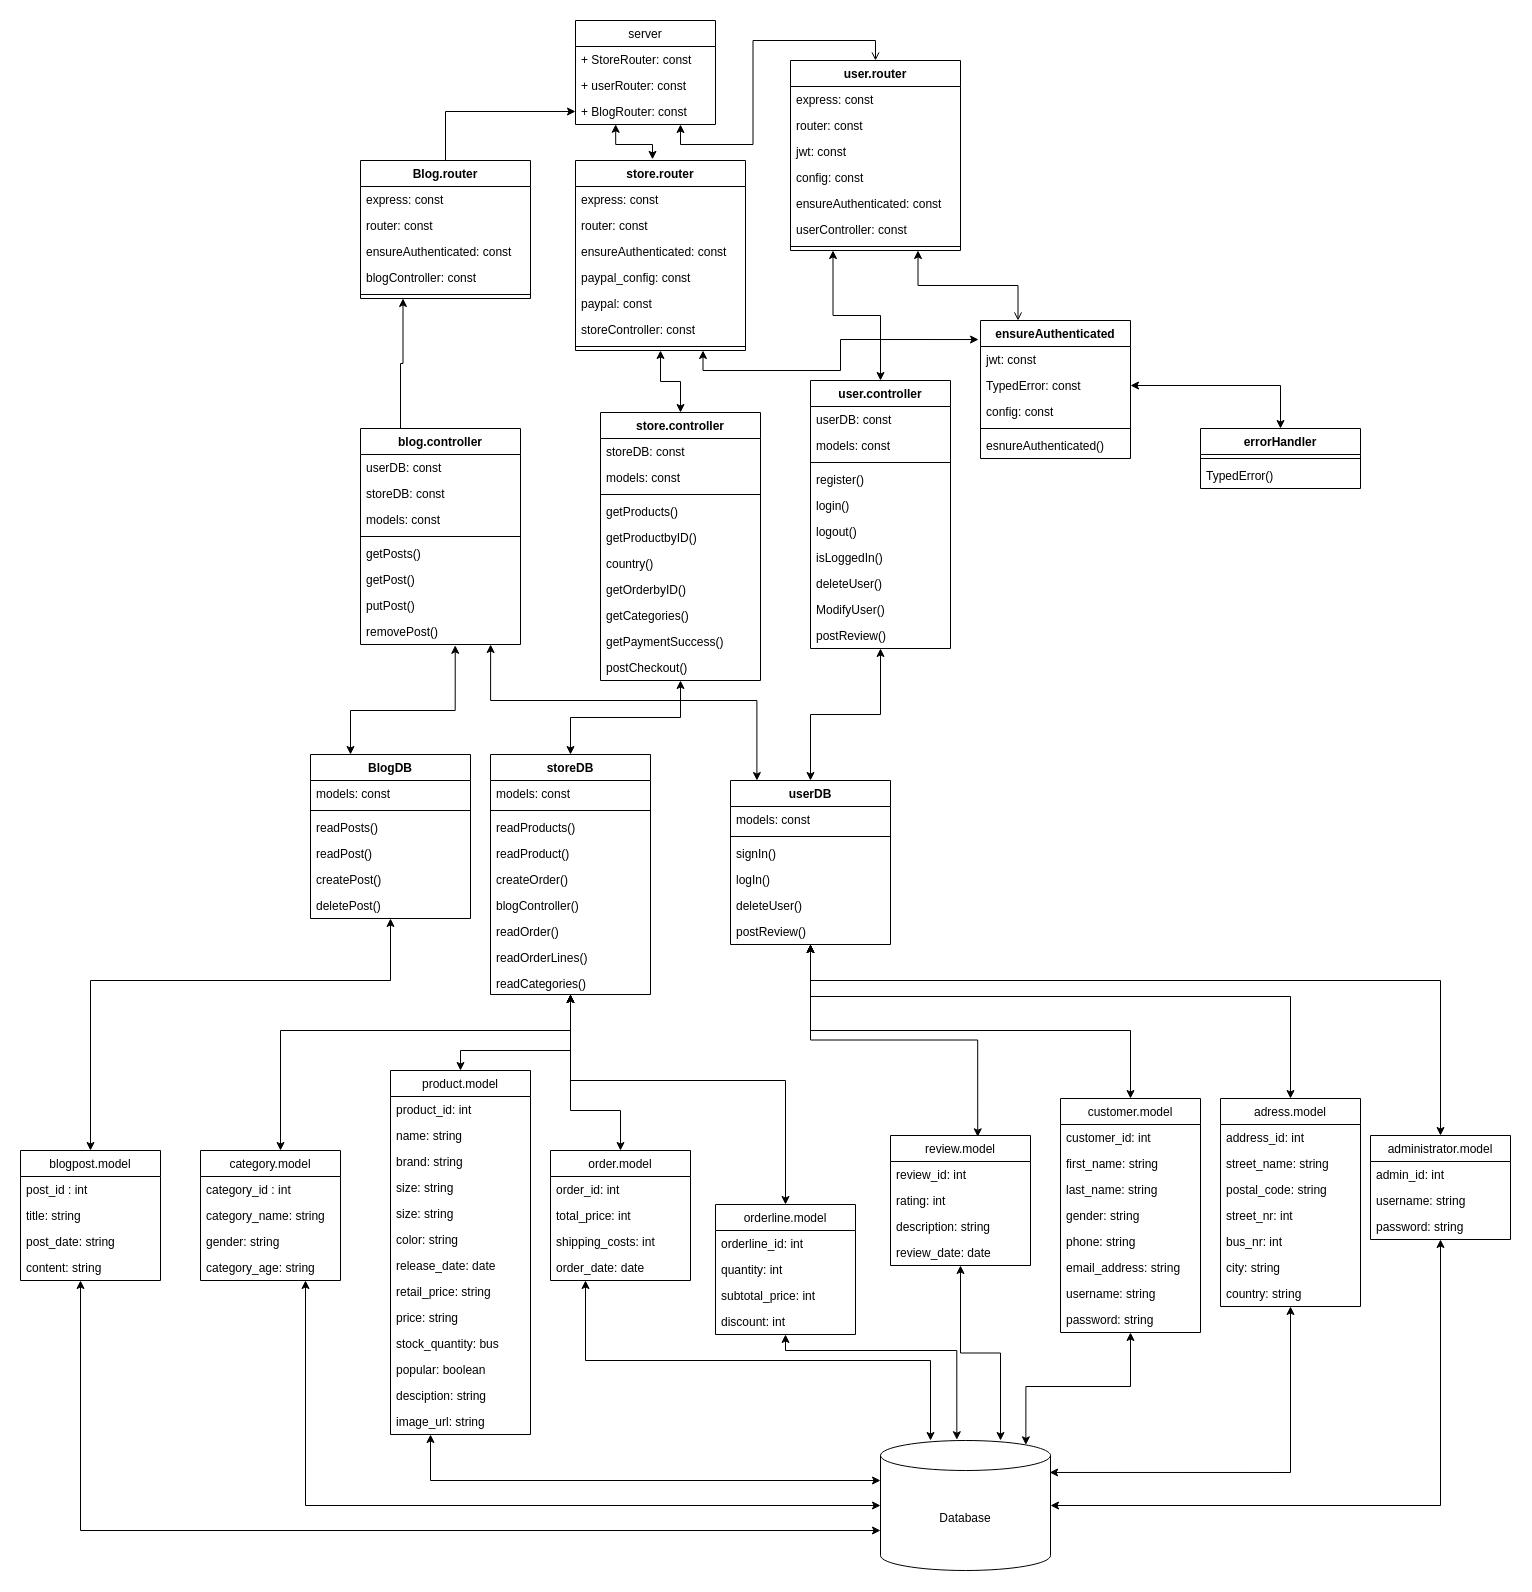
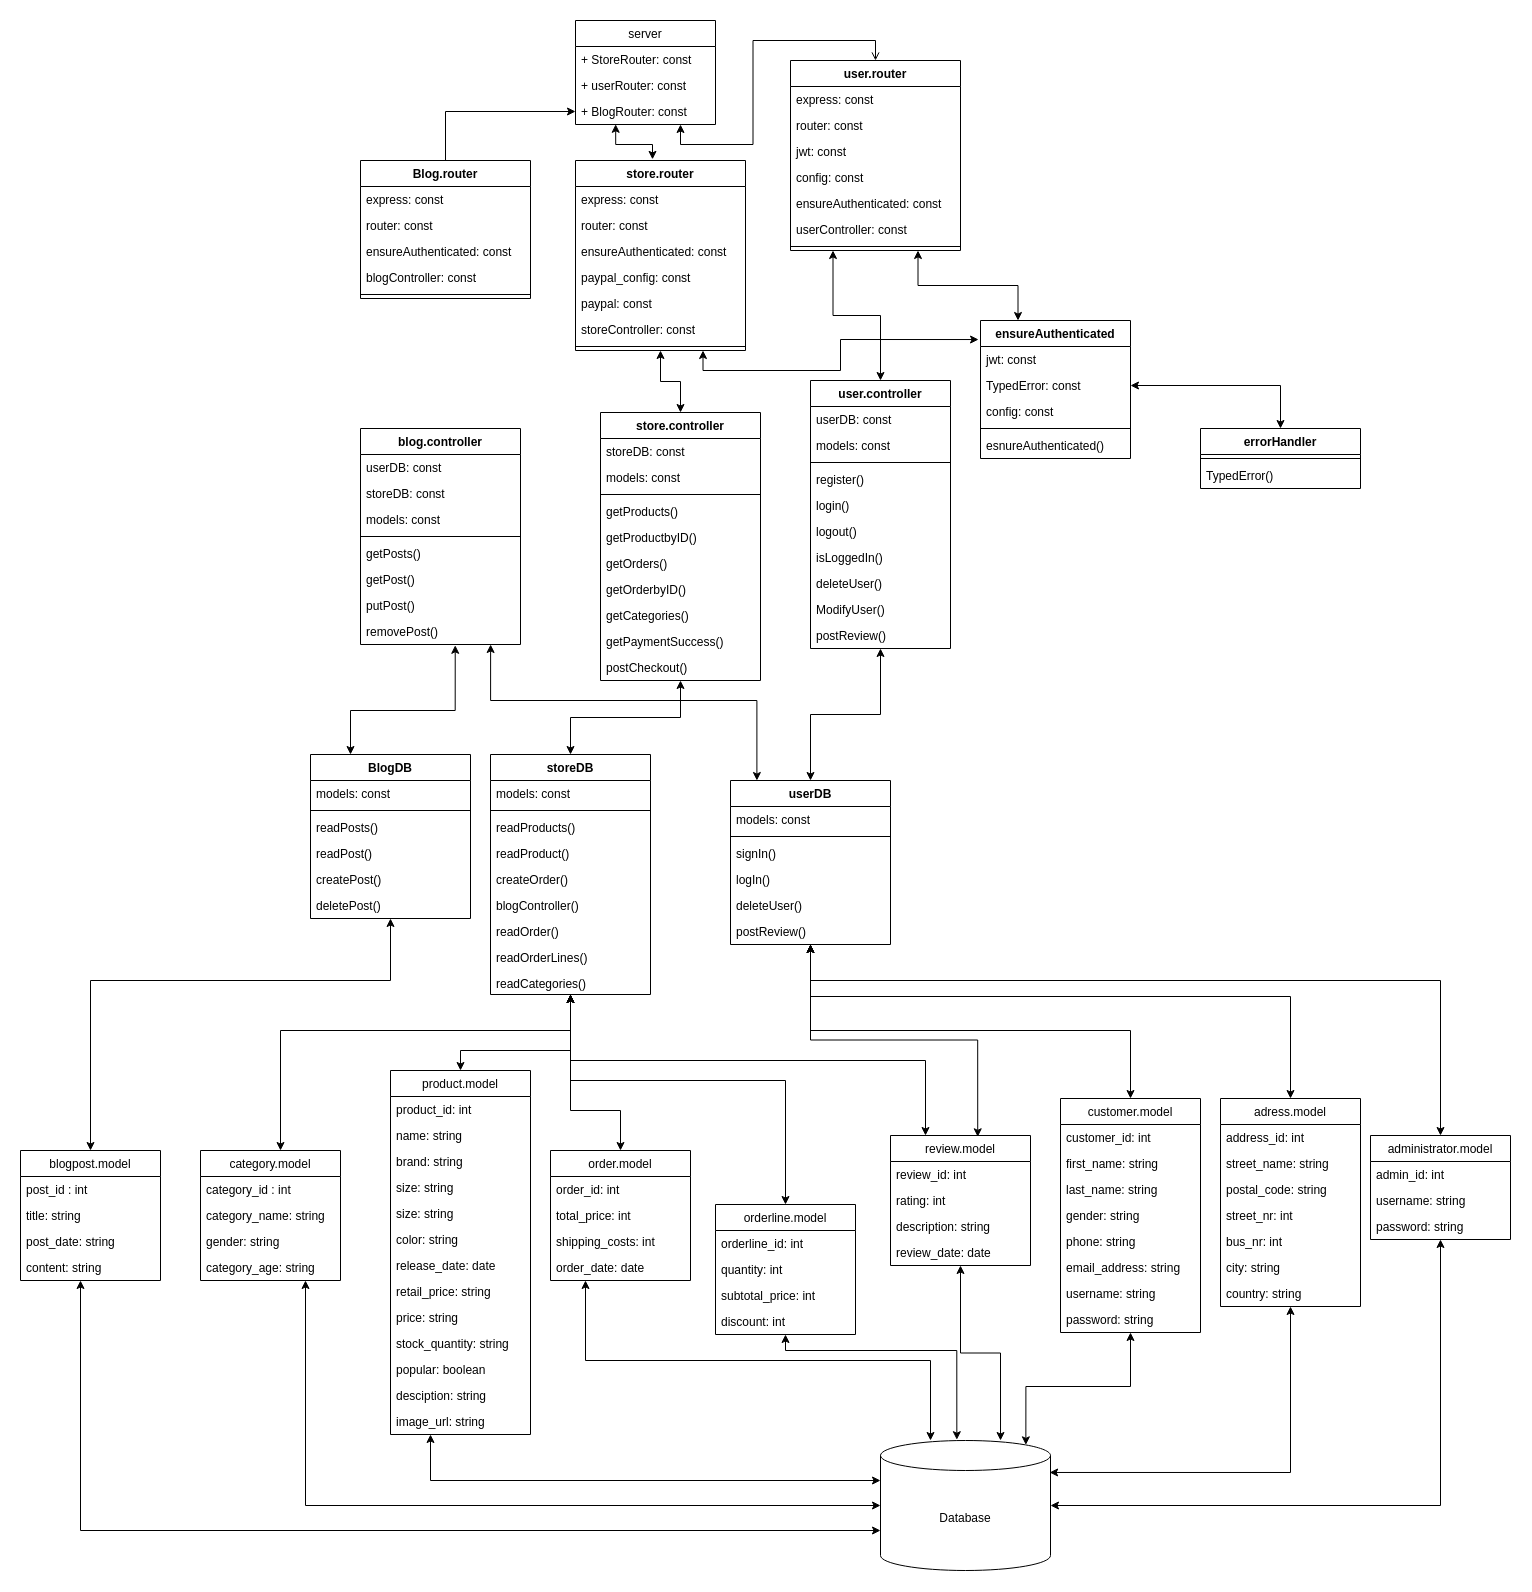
edge "user.router" -- "ensureAuthenticated": arrowhead open -> classic
edge "blog.controller" -> "Blog.router": removed
node "country()": label "country()" -> "getOrders()"
edge "storeDB" -- "review.model": added
node "stock_quantity: bus": label "stock_quantity: bus" -> "stock_quantity: string"
